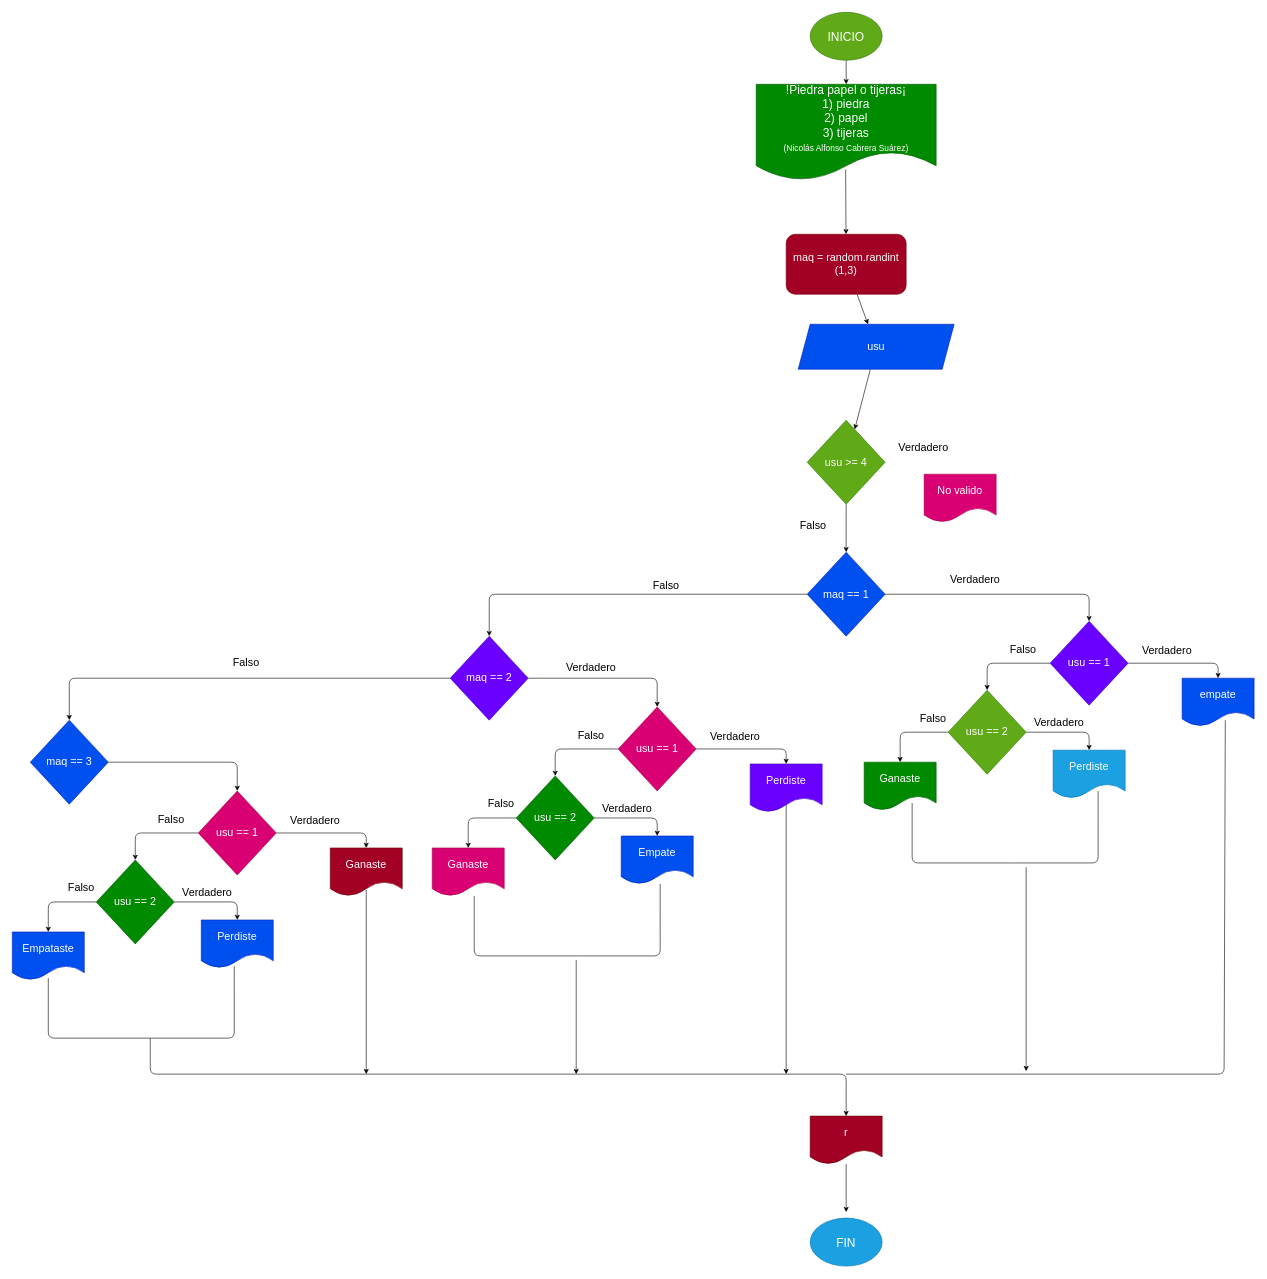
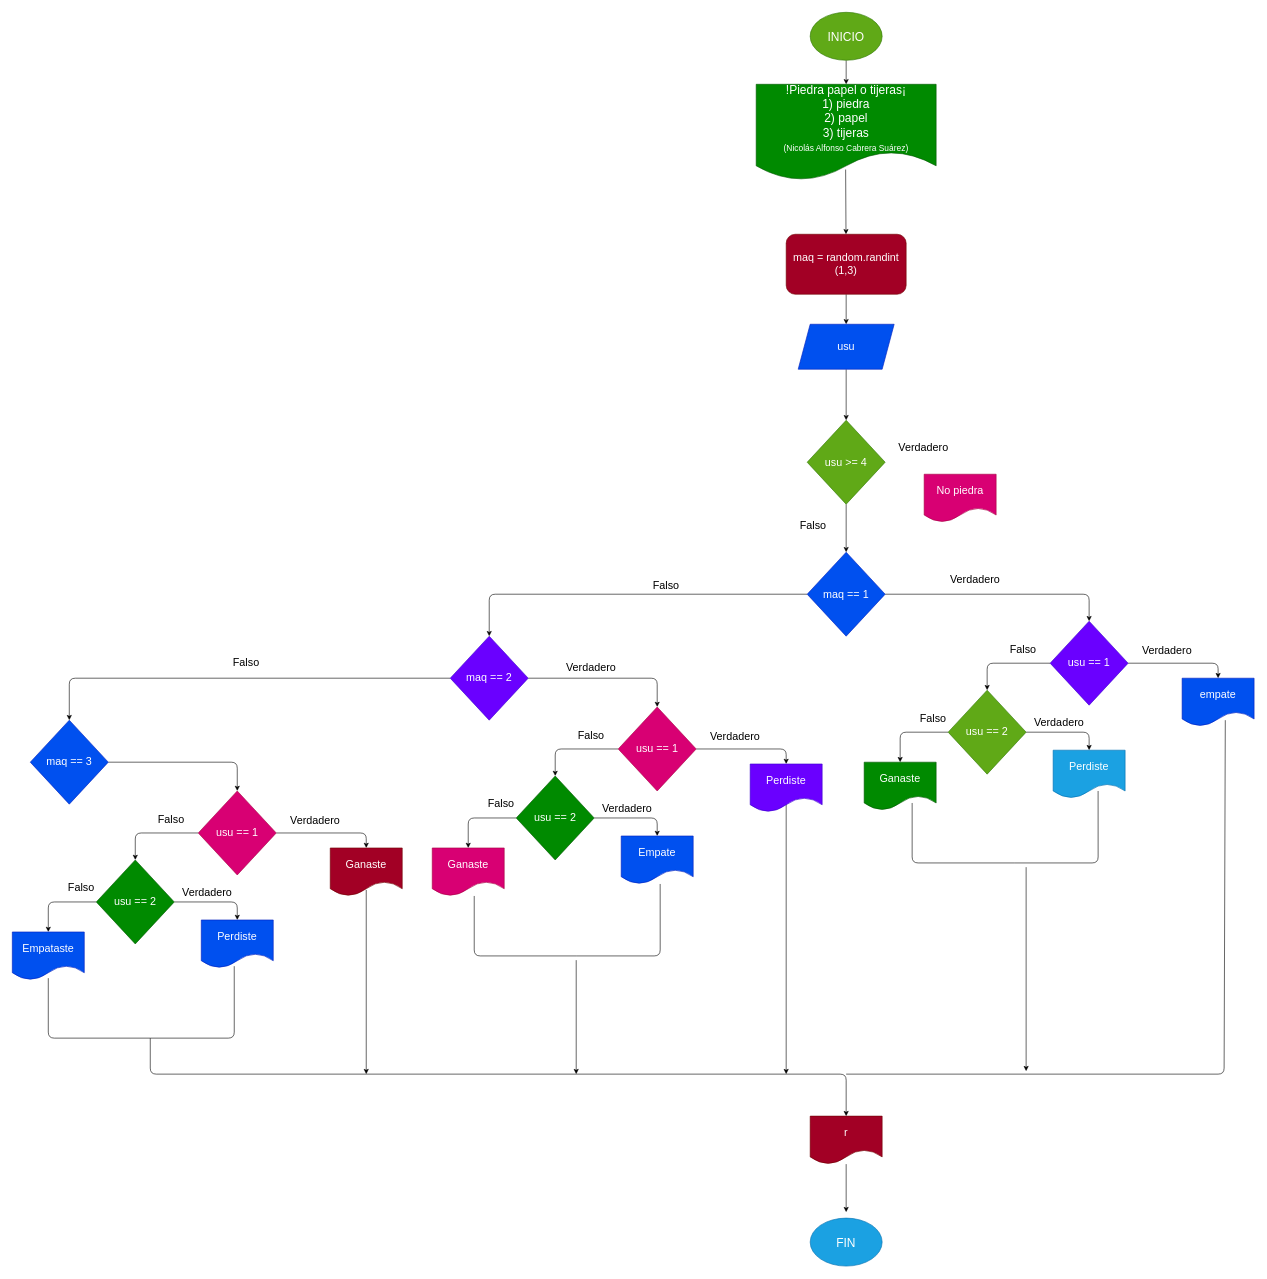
node "usu": size 156x45 -> 96x45
node "No valido": label "No valido" -> "No piedra"
